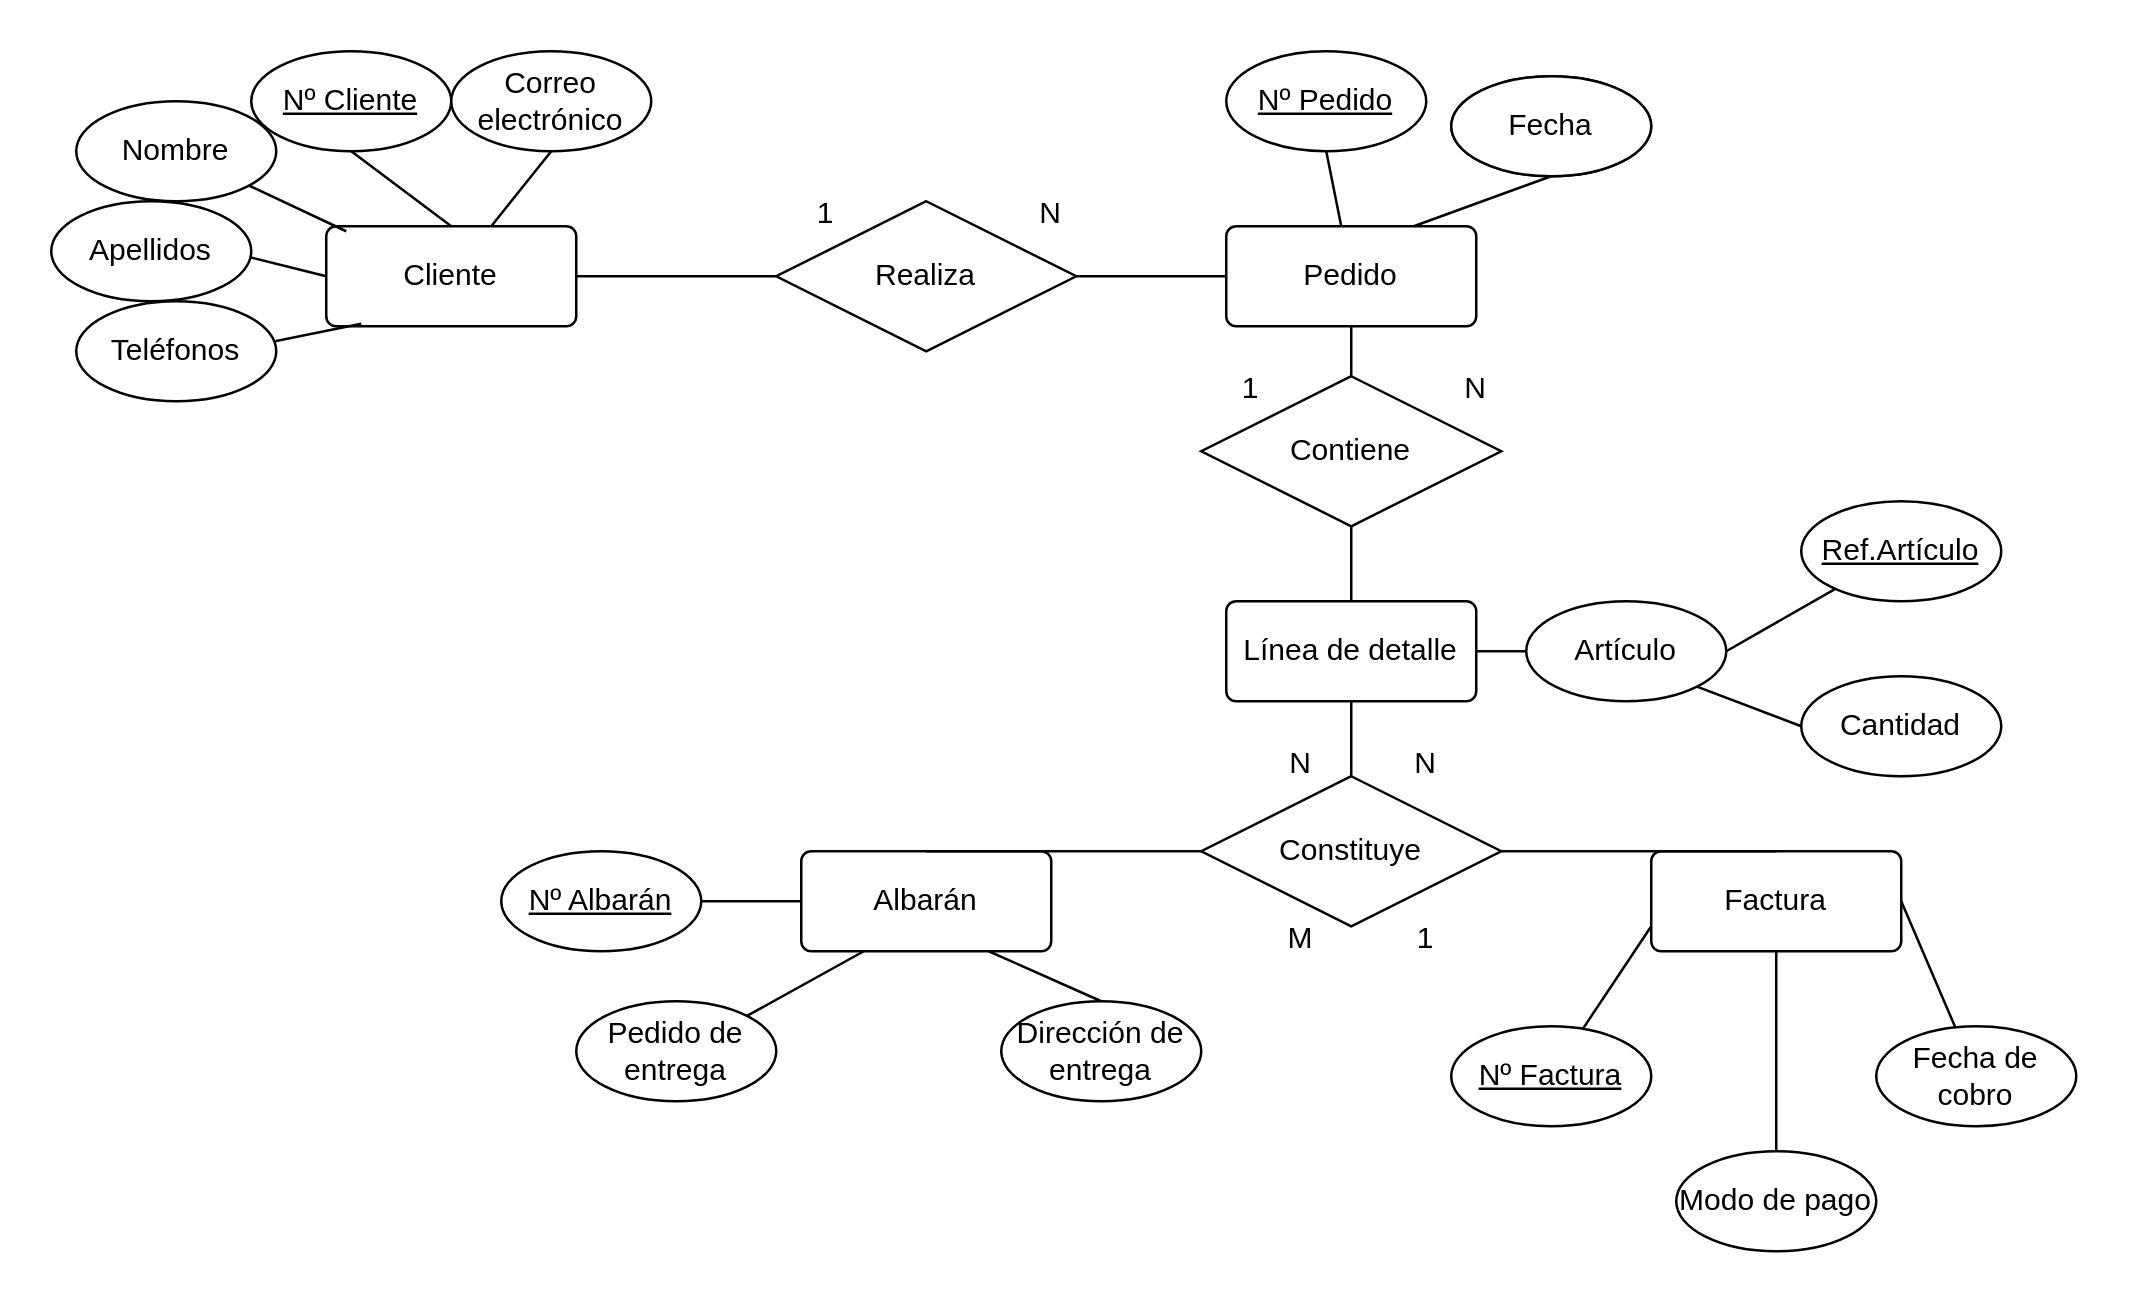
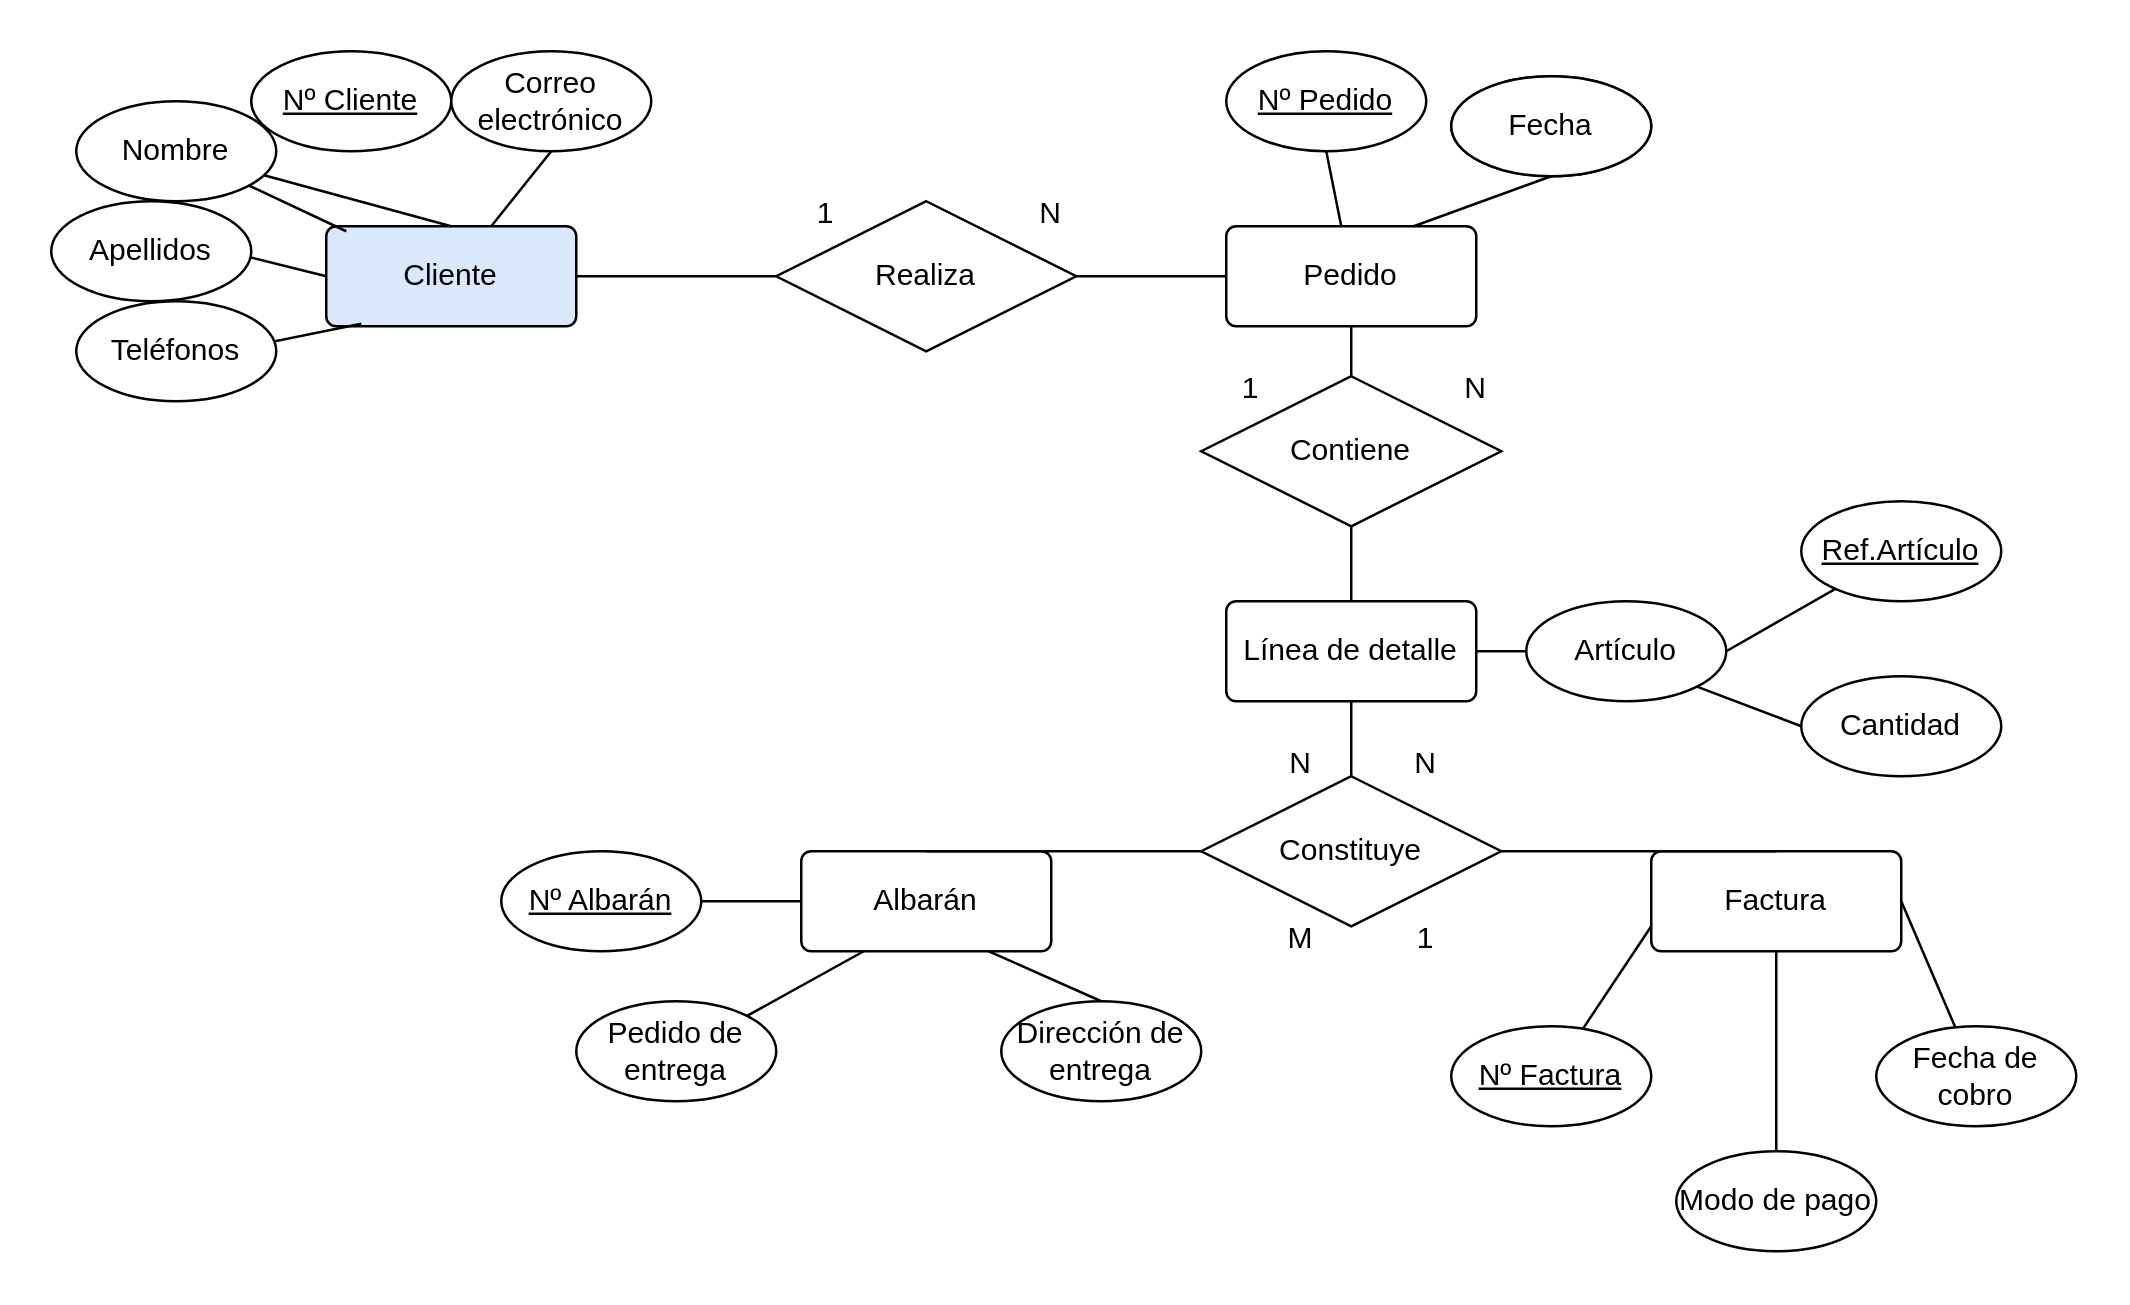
edge "Nº Cliente" -- "Cliente": now "Nombre" -- "Cliente"
node "Cliente": fillcolor #ffffff -> #dae8fc
